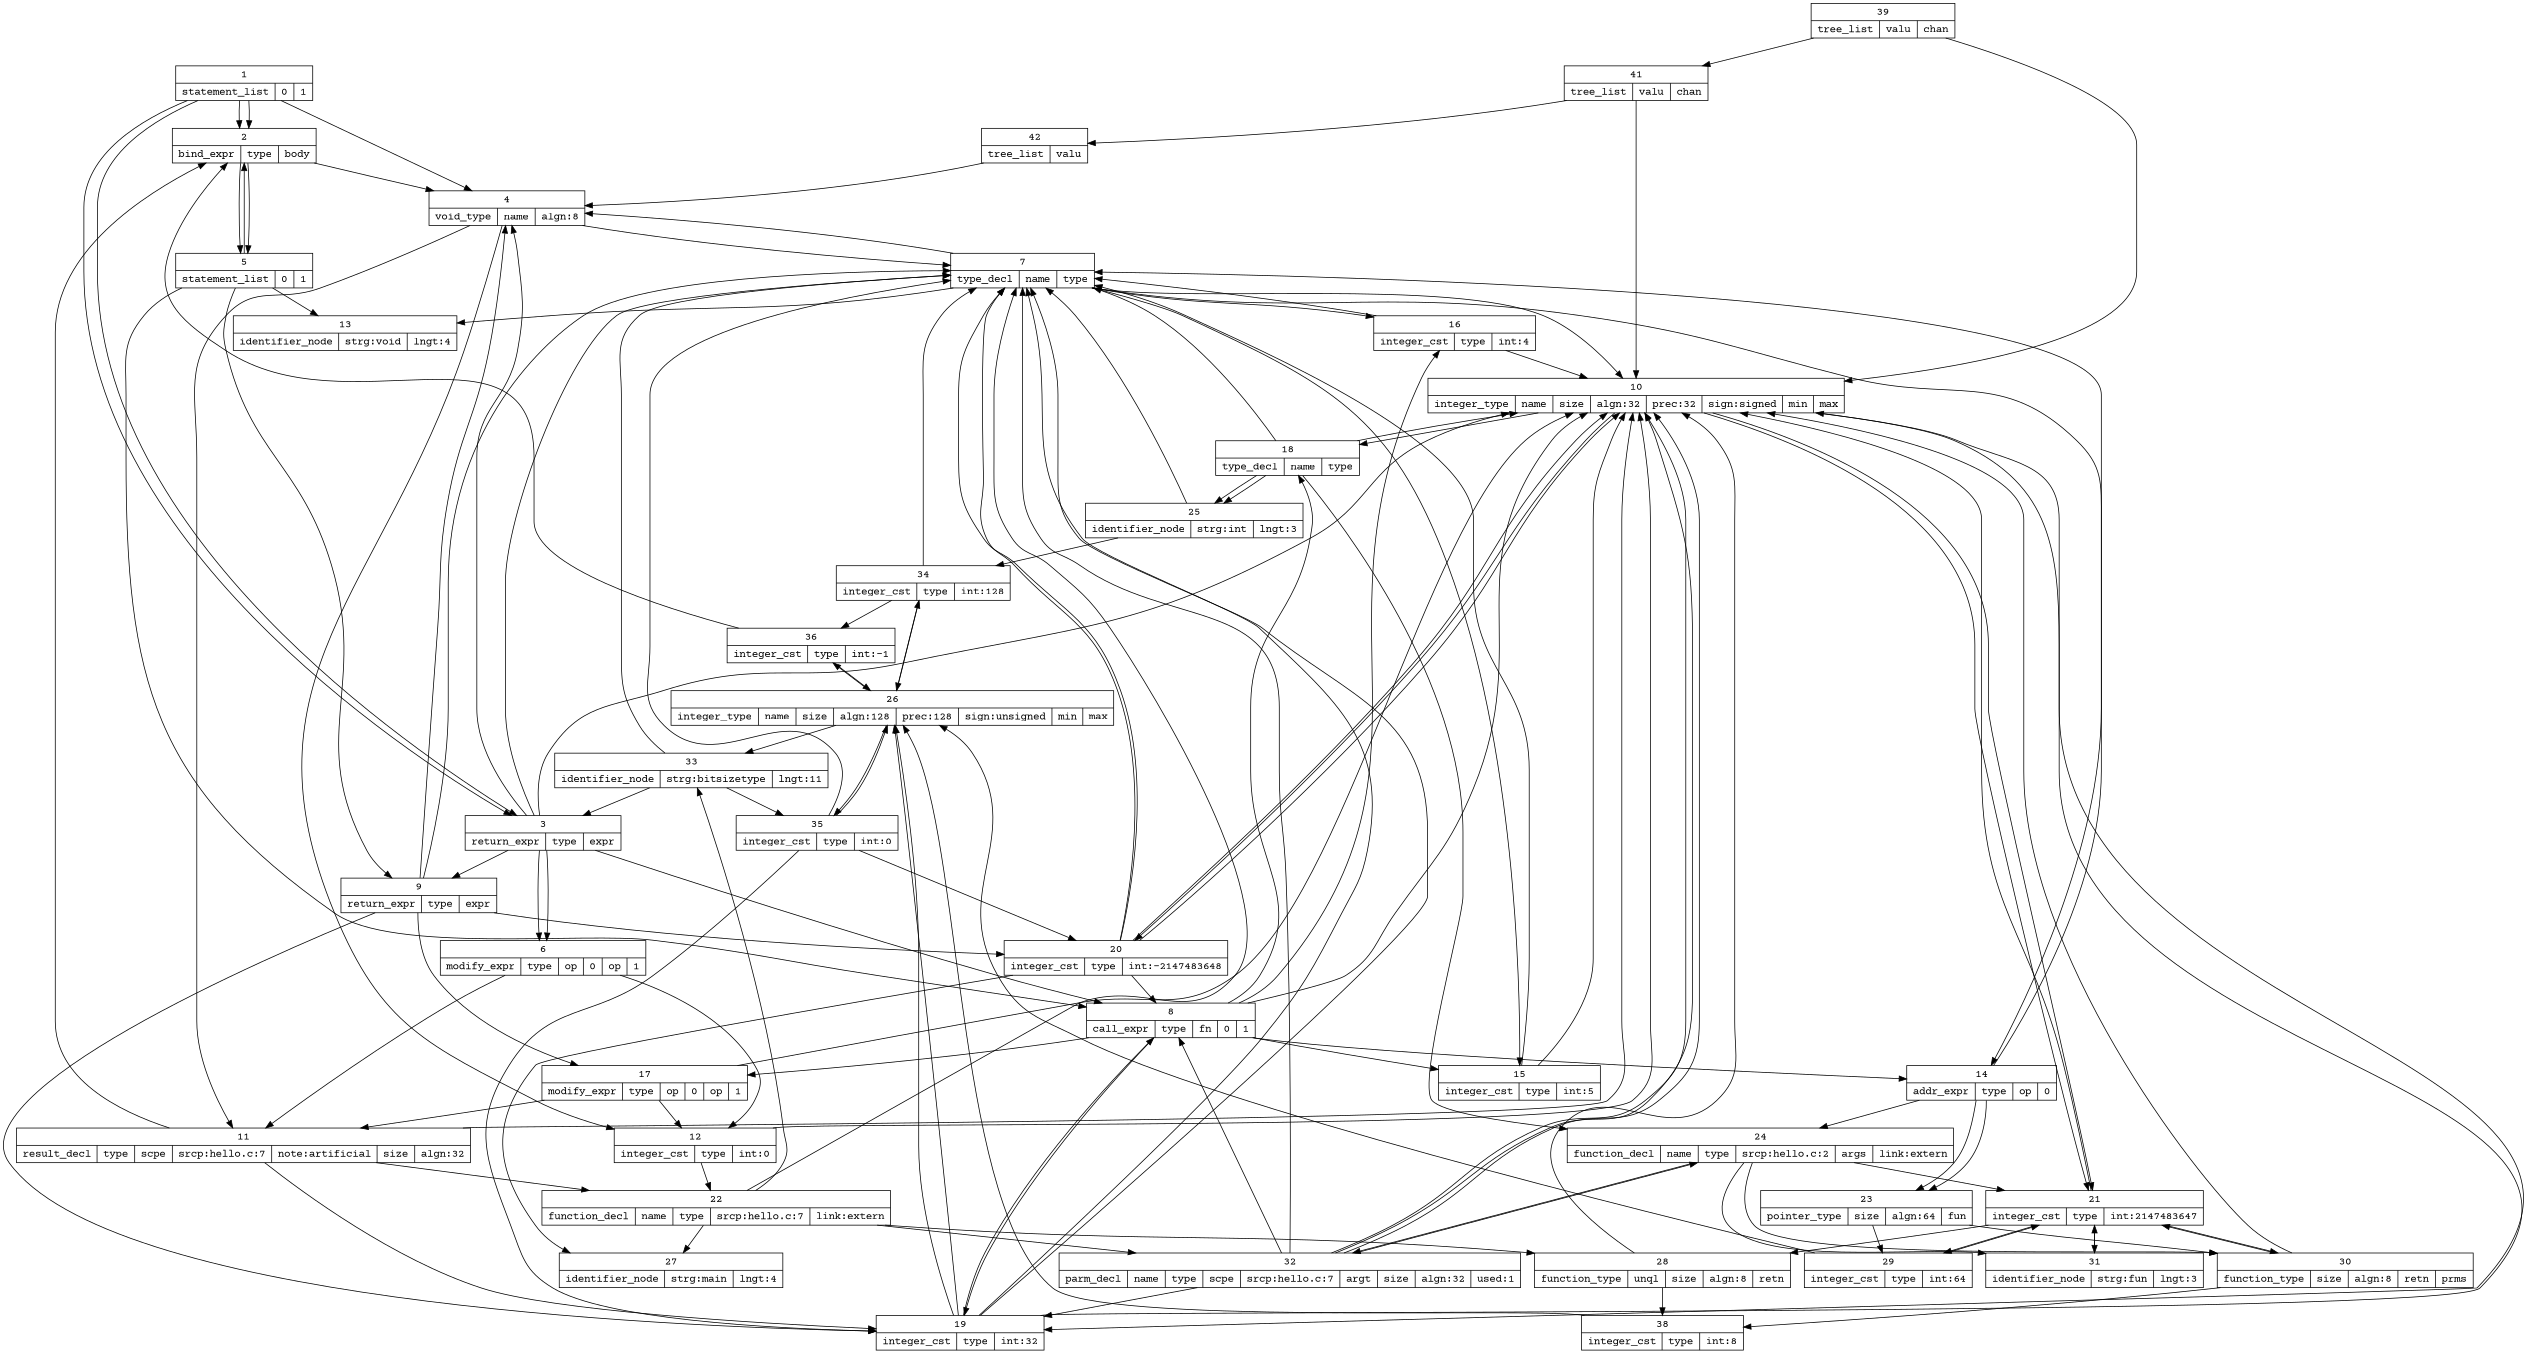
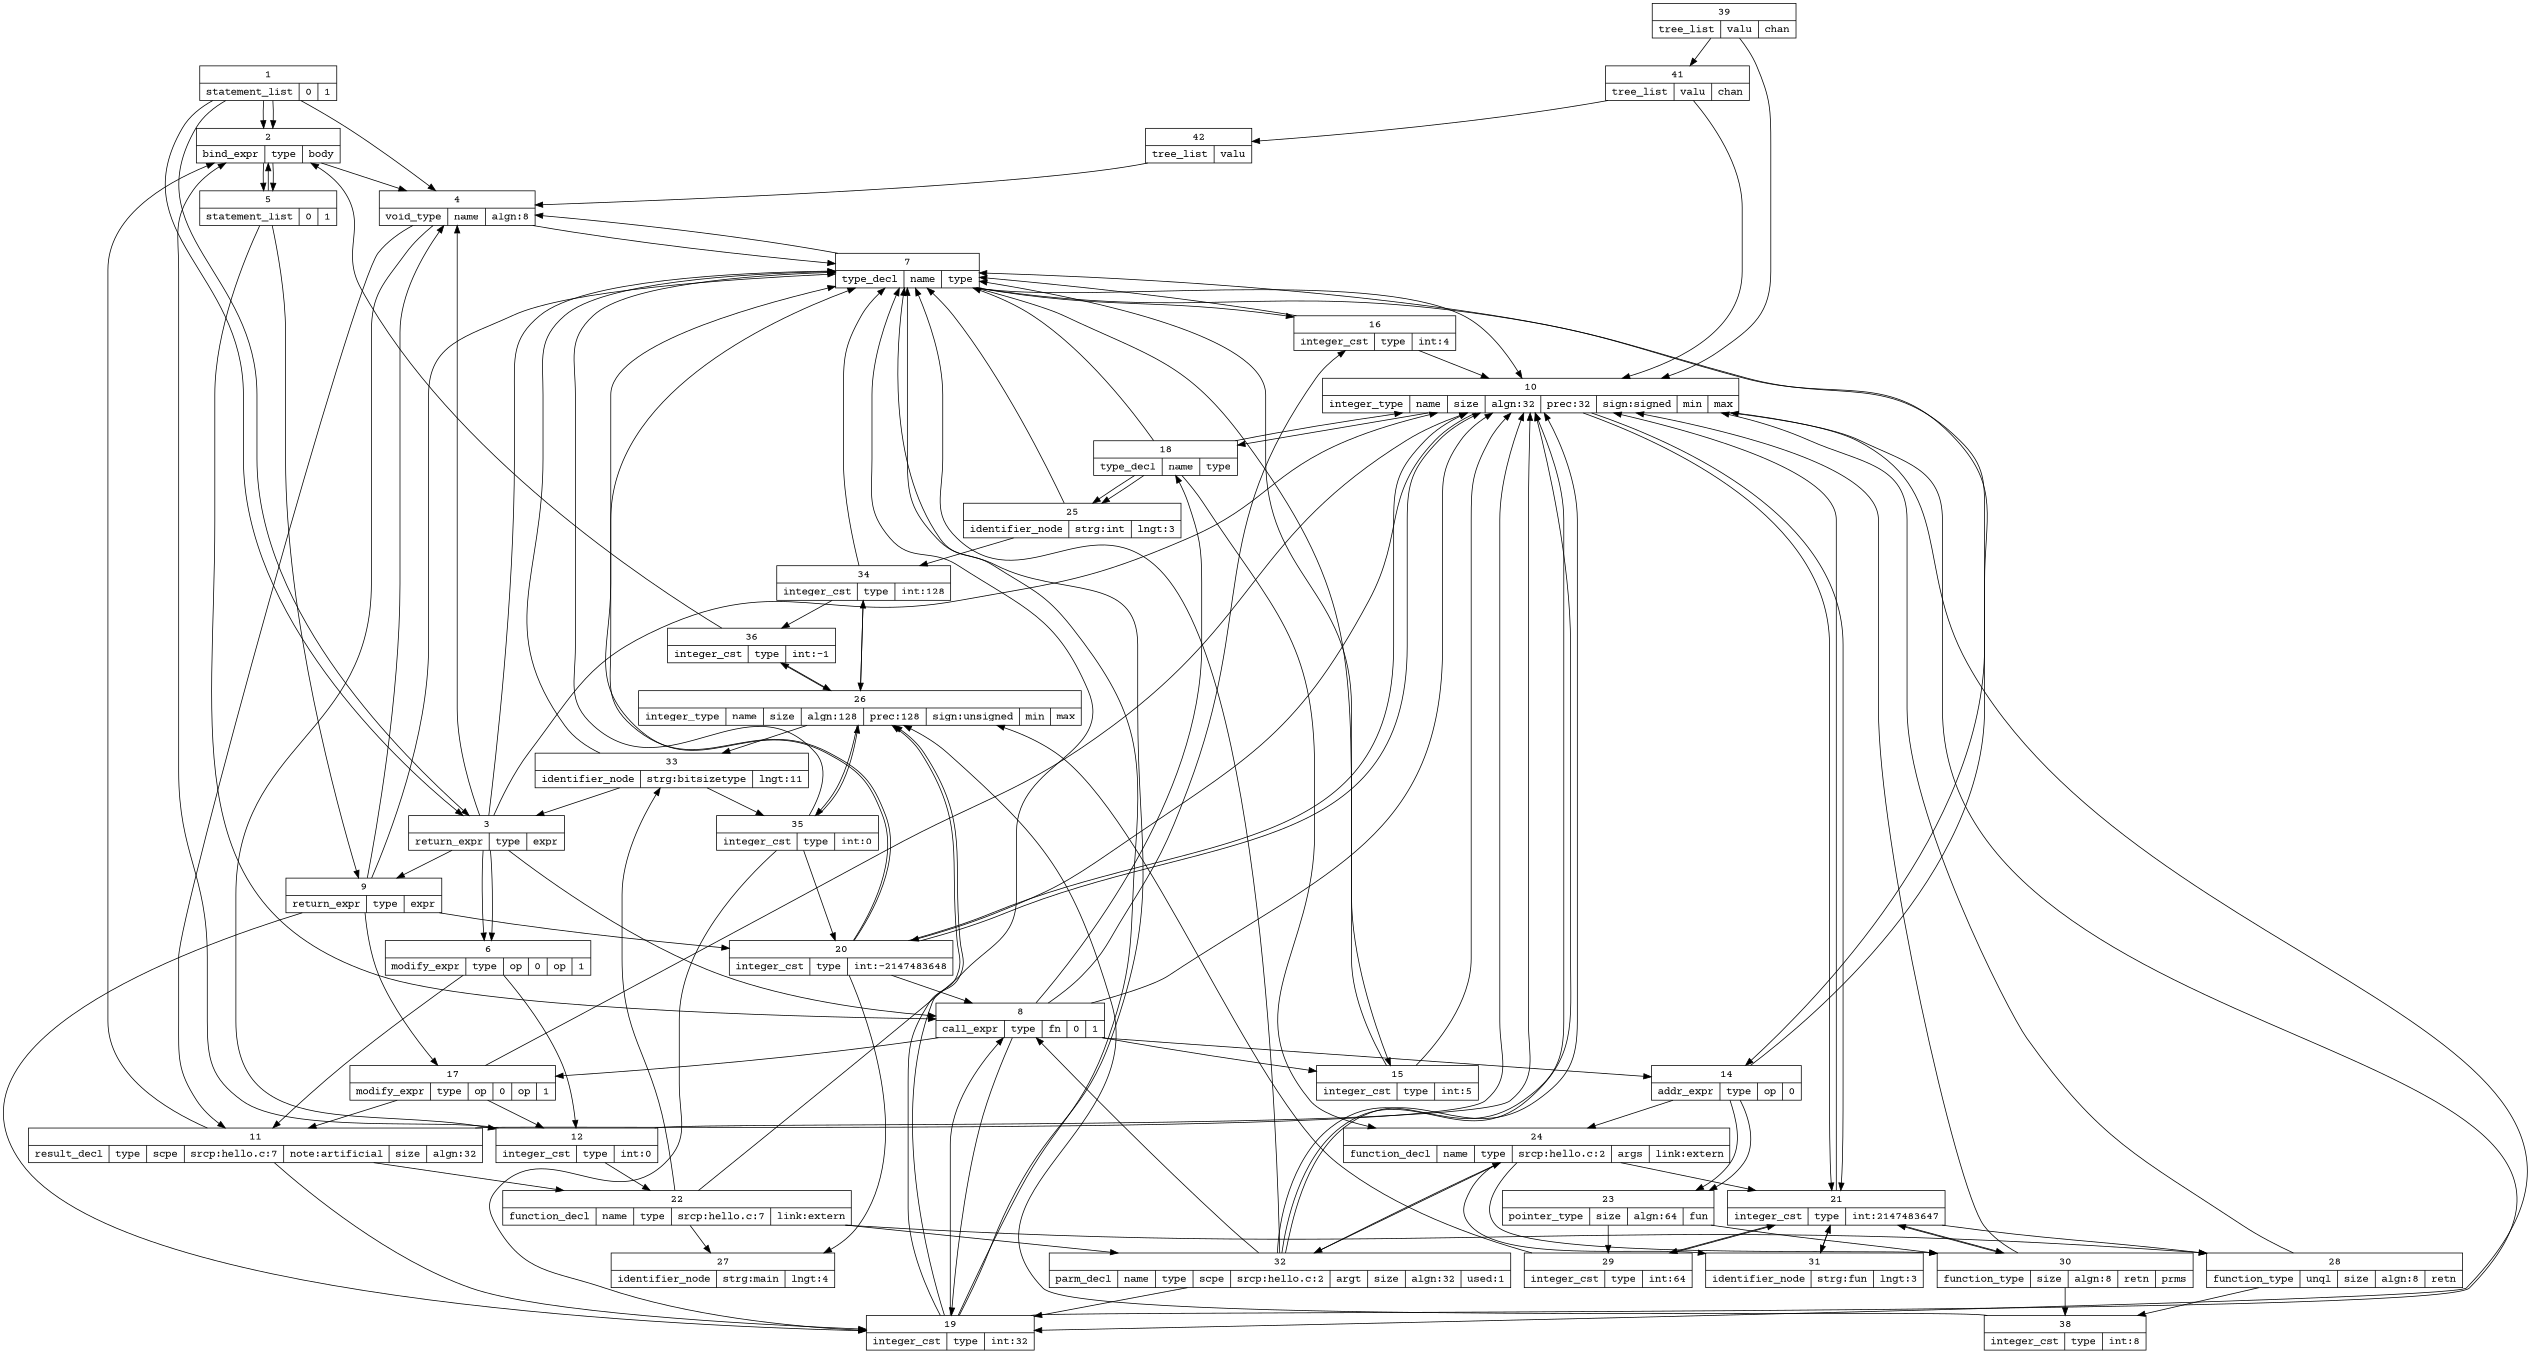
node "13": removed
edge "12" -> "2": added
node "32": text "srcp:hello.c:7" -> "srcp:hello.c:2"
